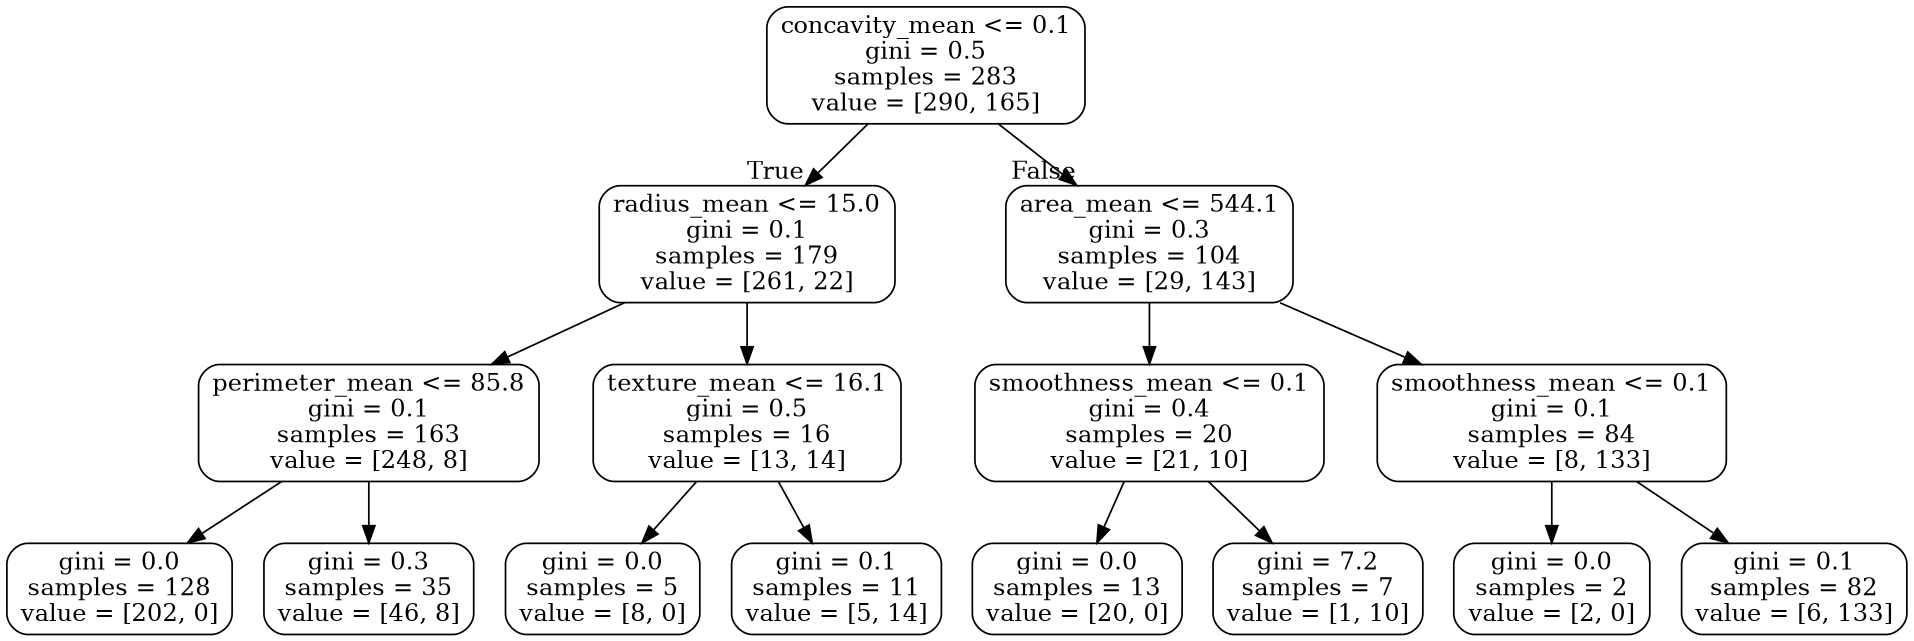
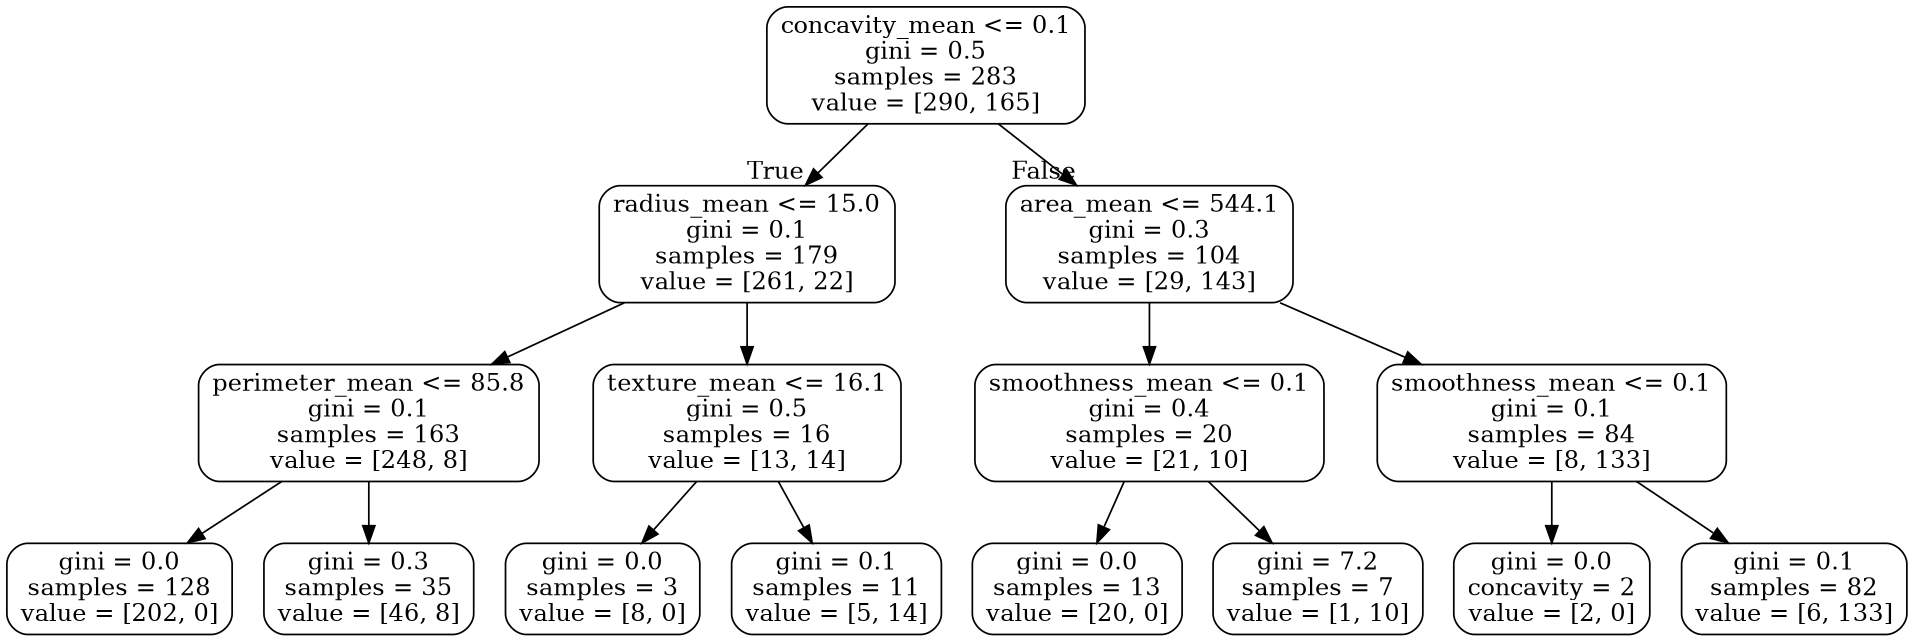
node "gini = 0.0 samples = 5 value = [8, 0]": label "gini = 0.0 samples = 5 value = [8, 0]" -> "gini = 0.0 samples = 3 value = [8, 0]"
node "gini = 0.0 samples = 2 value = [2, 0]": label "gini = 0.0 samples = 2 value = [2, 0]" -> "gini = 0.0 concavity = 2 value = [2, 0]"
